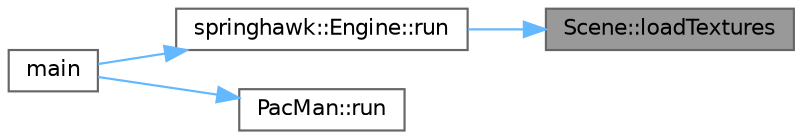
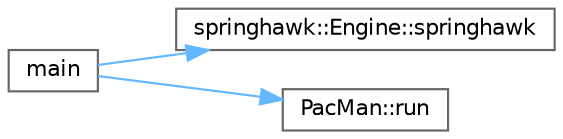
node "springhawk::Engine::run": label "springhawk::Engine::run" -> "springhawk::Engine::springhawk"
node "Scene::loadTextures": removed
